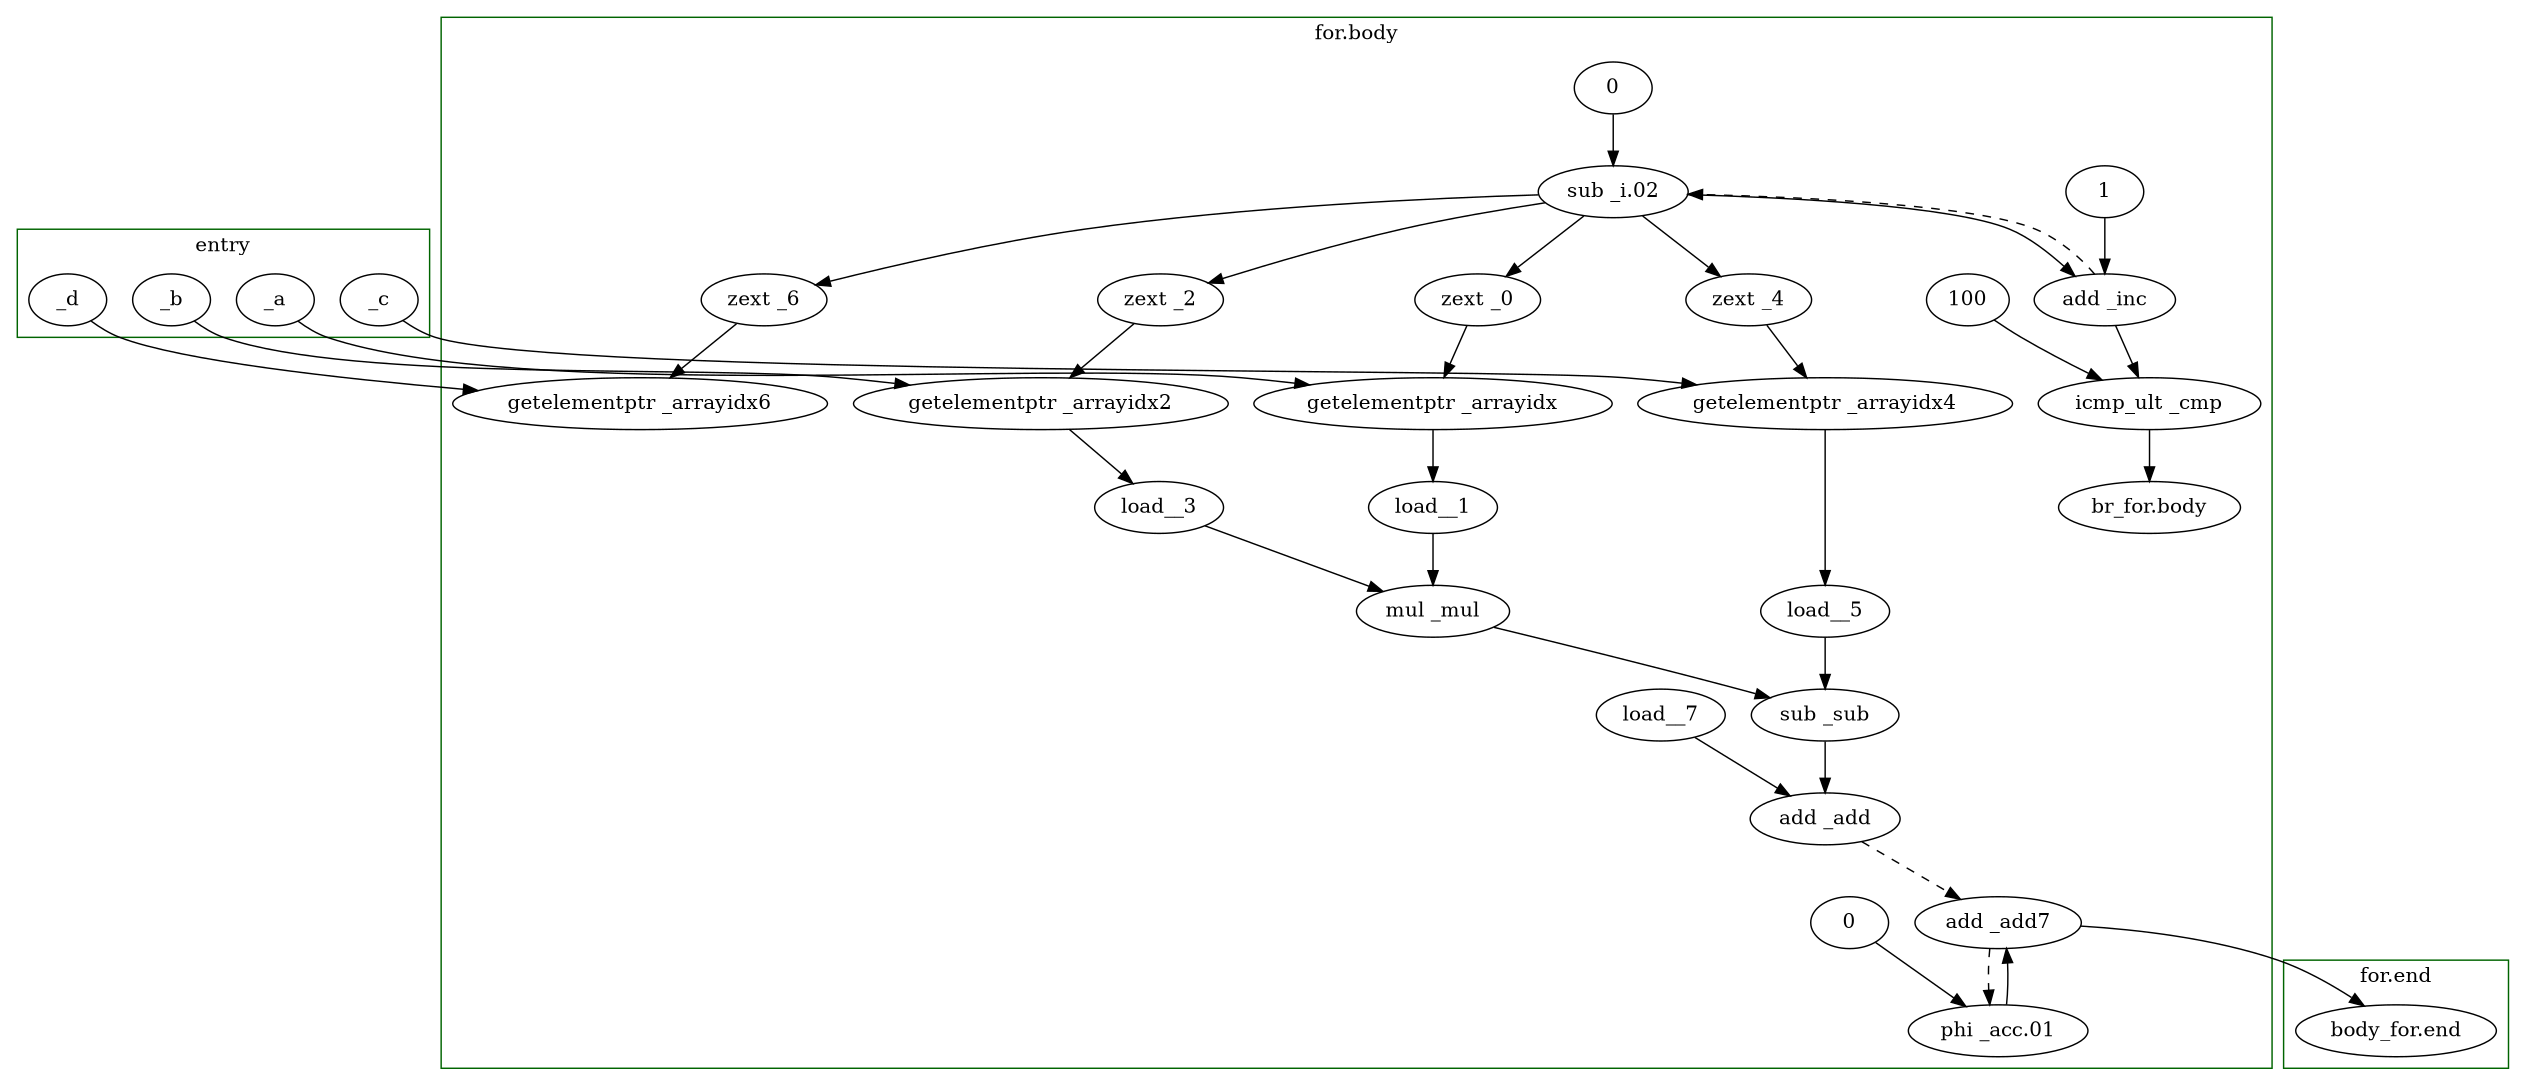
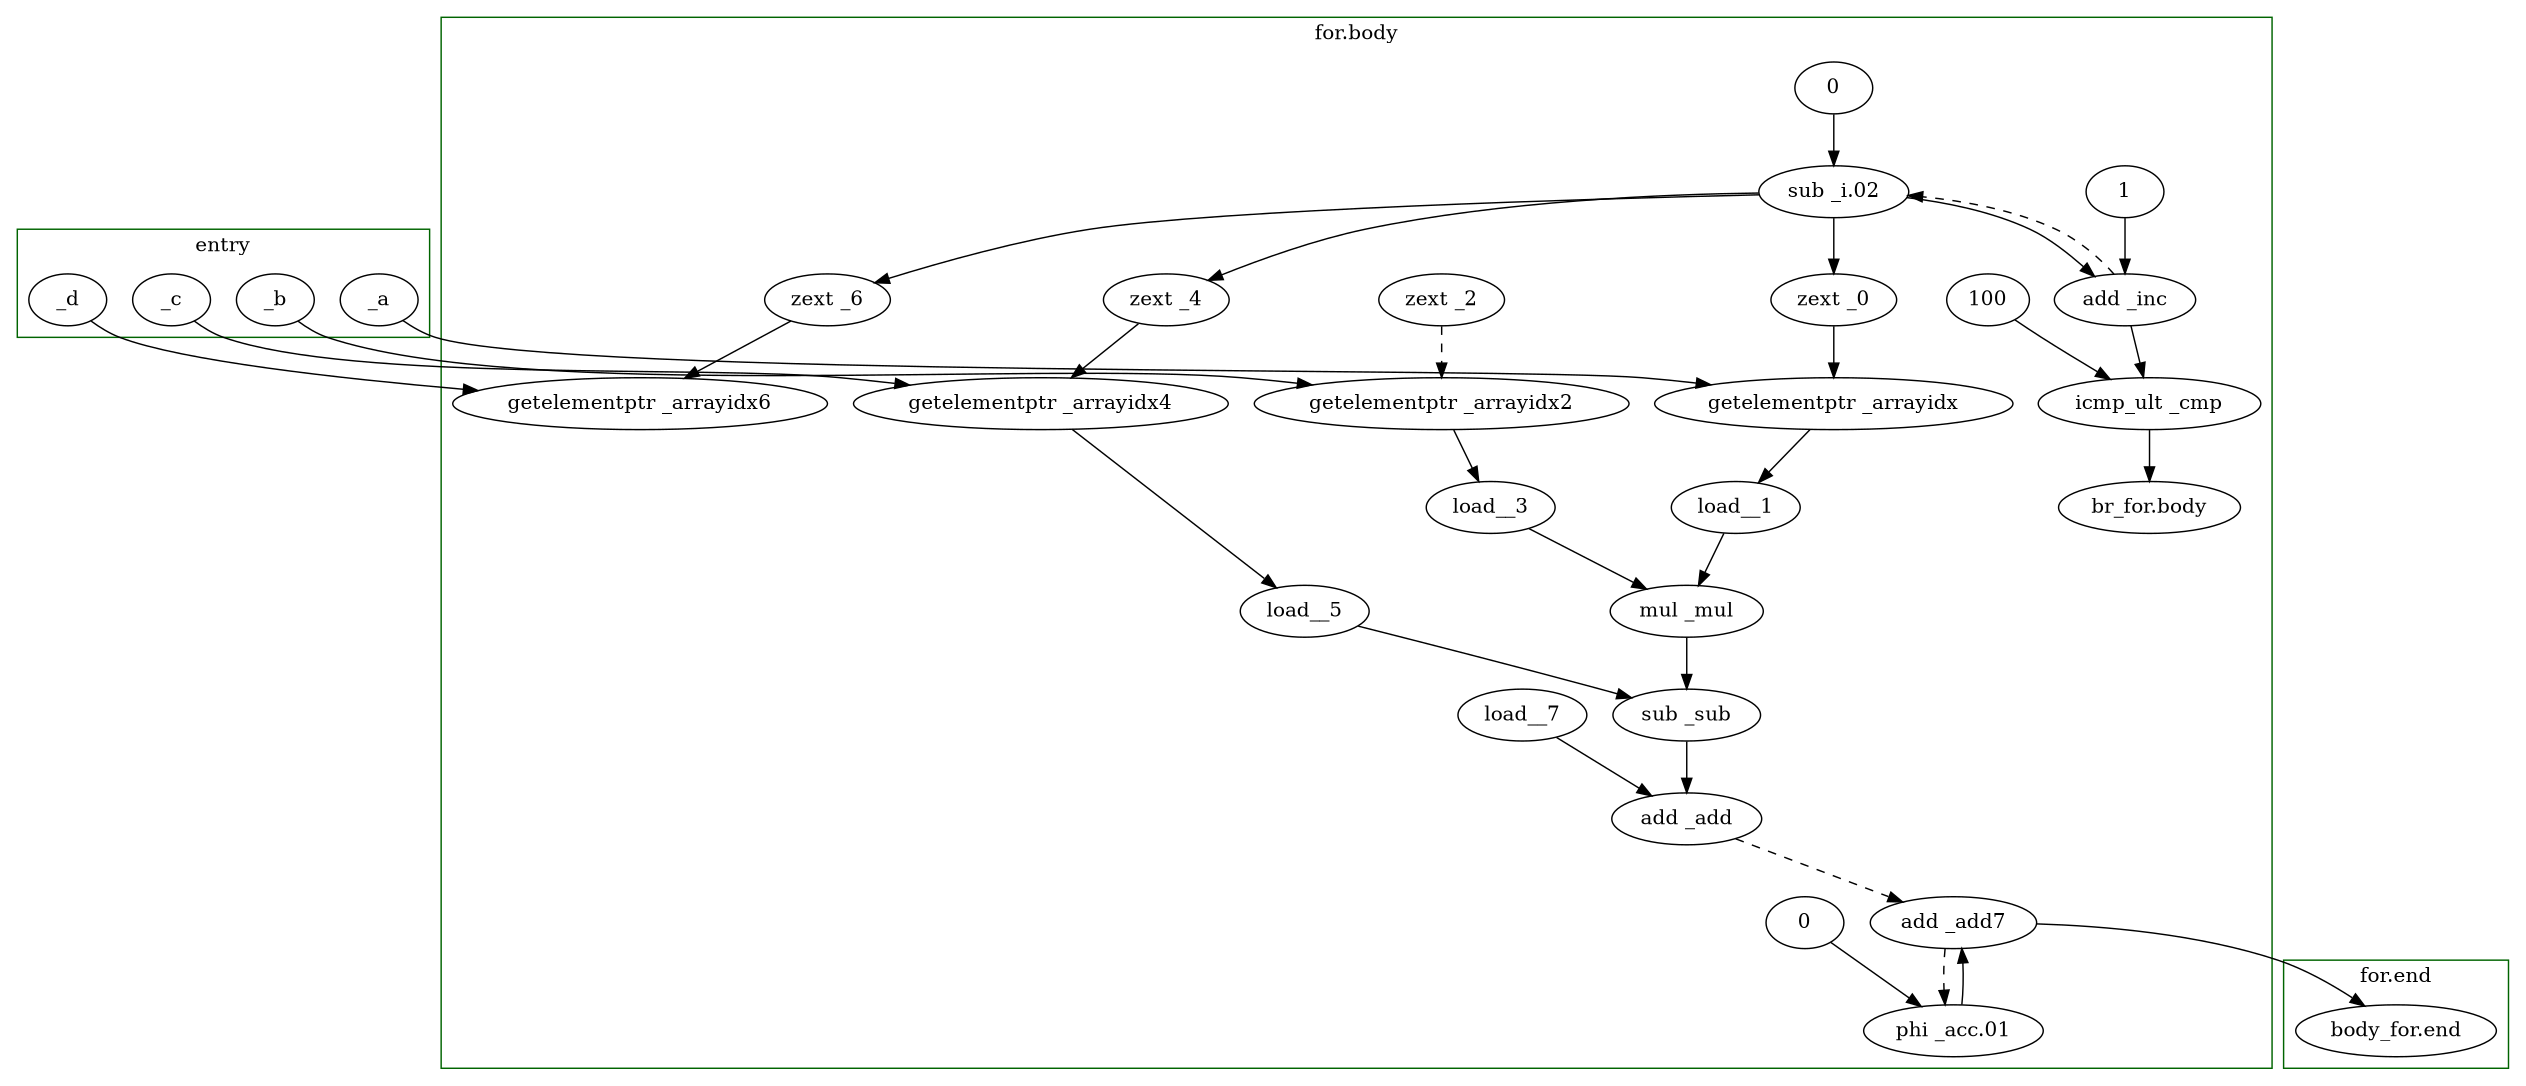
edge "sub _i.02" -> "zext _2": removed
edge "zext _2" -> "getelementptr _arrayidx2": style solid -> dashed
